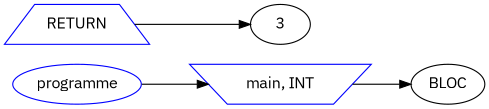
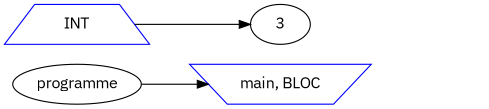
node "RETURN": label "RETURN" -> "INT"
node "programme": color blue -> black
node "main, INT": label "main, INT" -> "main, BLOC"
node "BLOC": removed
